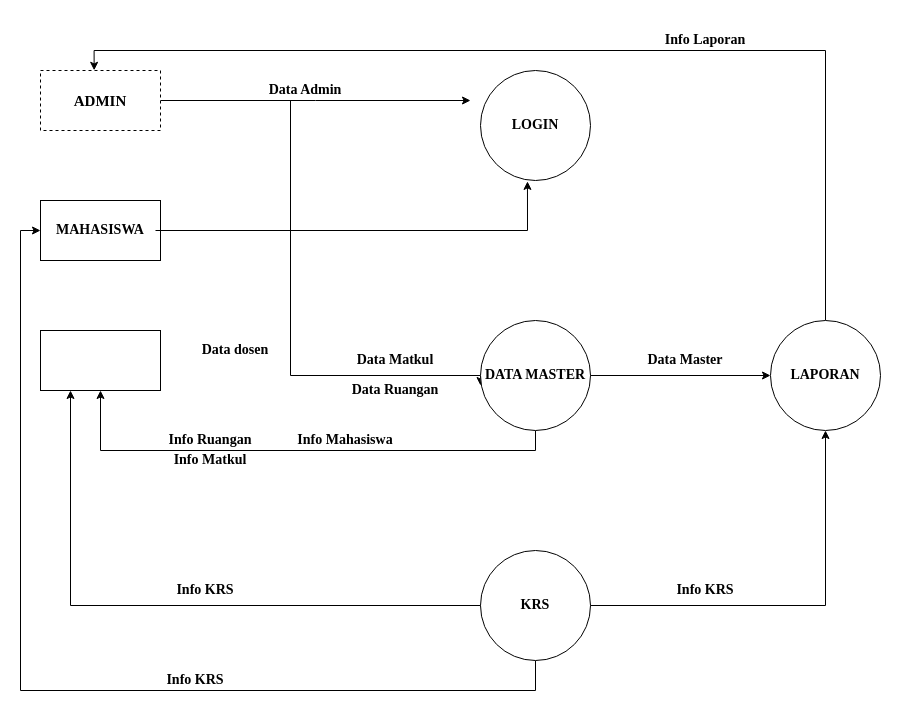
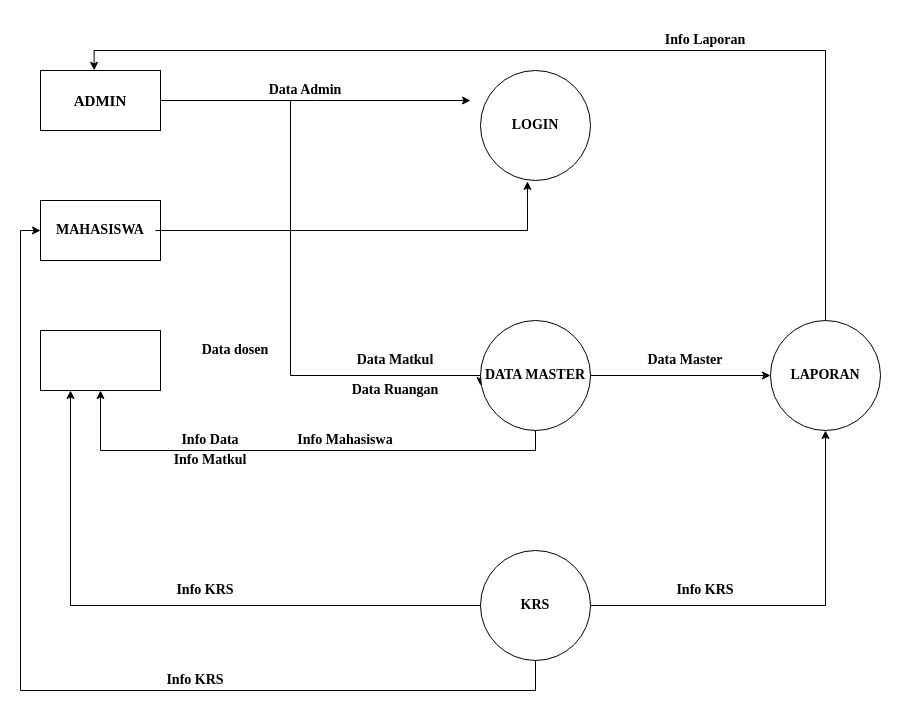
node "ADMIN": style dashed -> solid
node "Info Ruangan": label "Info Ruangan" -> "Info Data"
